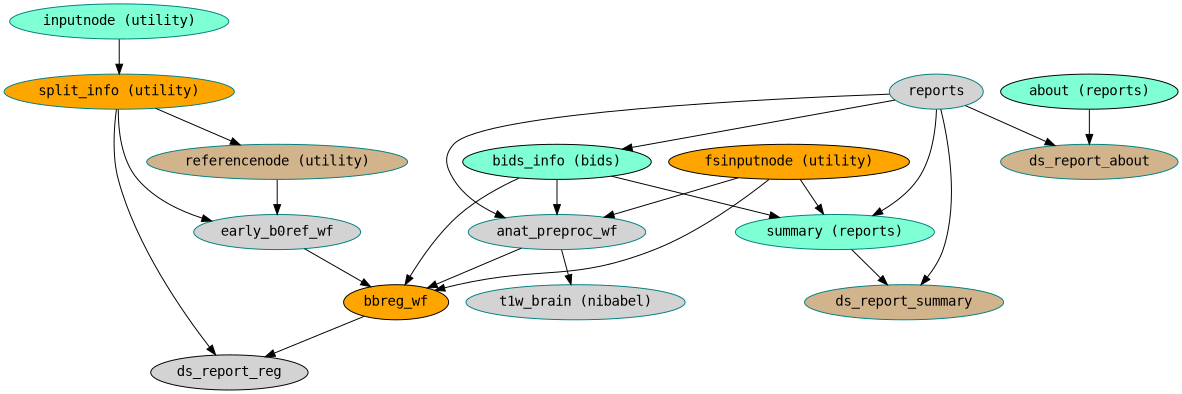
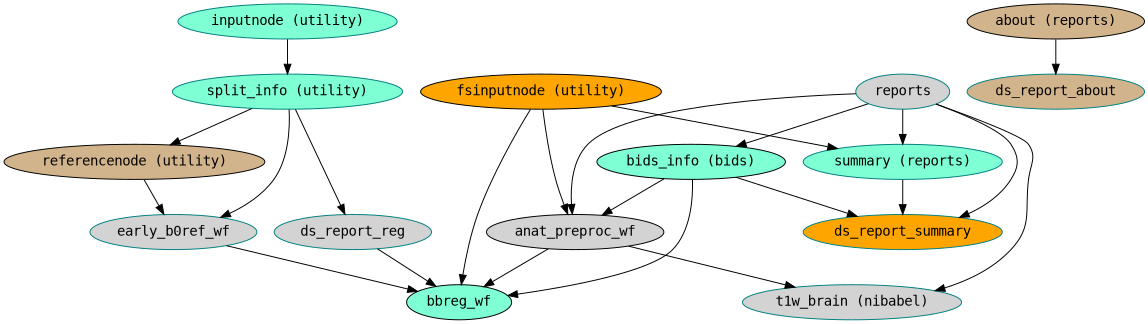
node "split_info (utility)": fillcolor orange -> aquamarine
node "about (reports)": fillcolor aquamarine -> tan
edge "reports" -> "ds_report_about": now "reports" -> "t1w_brain (nibabel)"
node "referencenode (utility)": color teal -> black
edge "bids_info (bids)" -> "summary (reports)": now "bids_info (bids)" -> "ds_report_summary"
node "anat_preproc_wf": color teal -> black
node "bbreg_wf": fillcolor orange -> aquamarine
node "ds_report_summary": fillcolor tan -> orange
edge "bbreg_wf" -> "ds_report_reg": reversed
node "ds_report_reg": color black -> teal
